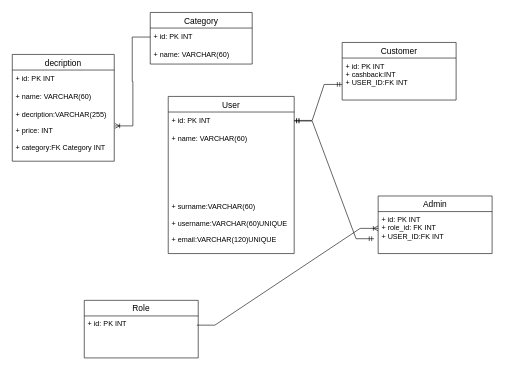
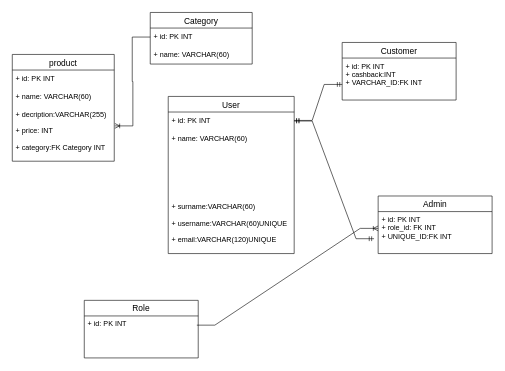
node "decription": label "decription" -> "product"
node "+ id: PK INT + cashback:INT + USER_ID:FK INT": label "+ id: PK INT + cashback:INT + USER_ID:FK INT" -> "+ id: PK INT + cashback:INT + VARCHAR_ID:FK INT"
node "+ id: PK INT + role_id: FK INT + USER_ID:FK INT": label "+ id: PK INT + role_id: FK INT + USER_ID:FK INT" -> "+ id: PK INT + role_id: FK INT + UNIQUE_ID:FK INT"
